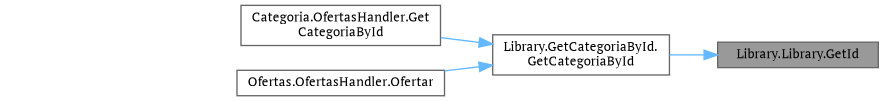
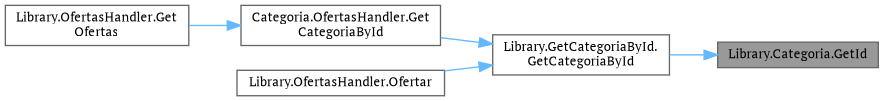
node "Library.OfertasHandler.Get Ofertas": added
node "Library.Library.GetId": label "Library.Library.GetId" -> "Library.Categoria.GetId"
node "Ofertas.OfertasHandler.Ofertar": label "Ofertas.OfertasHandler.Ofertar" -> "Library.OfertasHandler.Ofertar"
